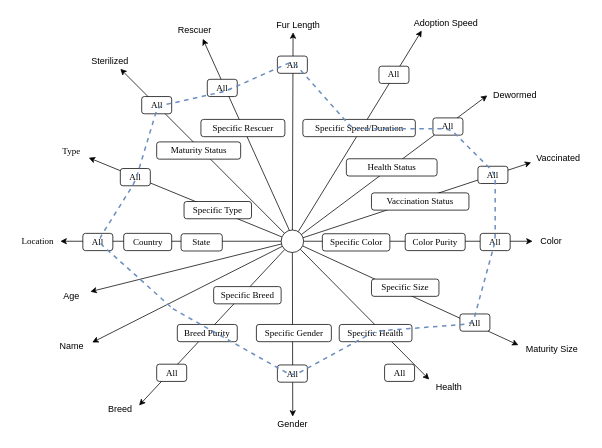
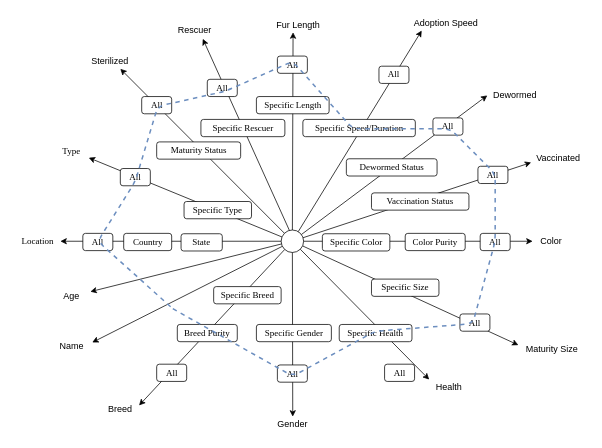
node "Specific Length": added
node "Health Status": label "Health Status" -> "Dewormed Status"
